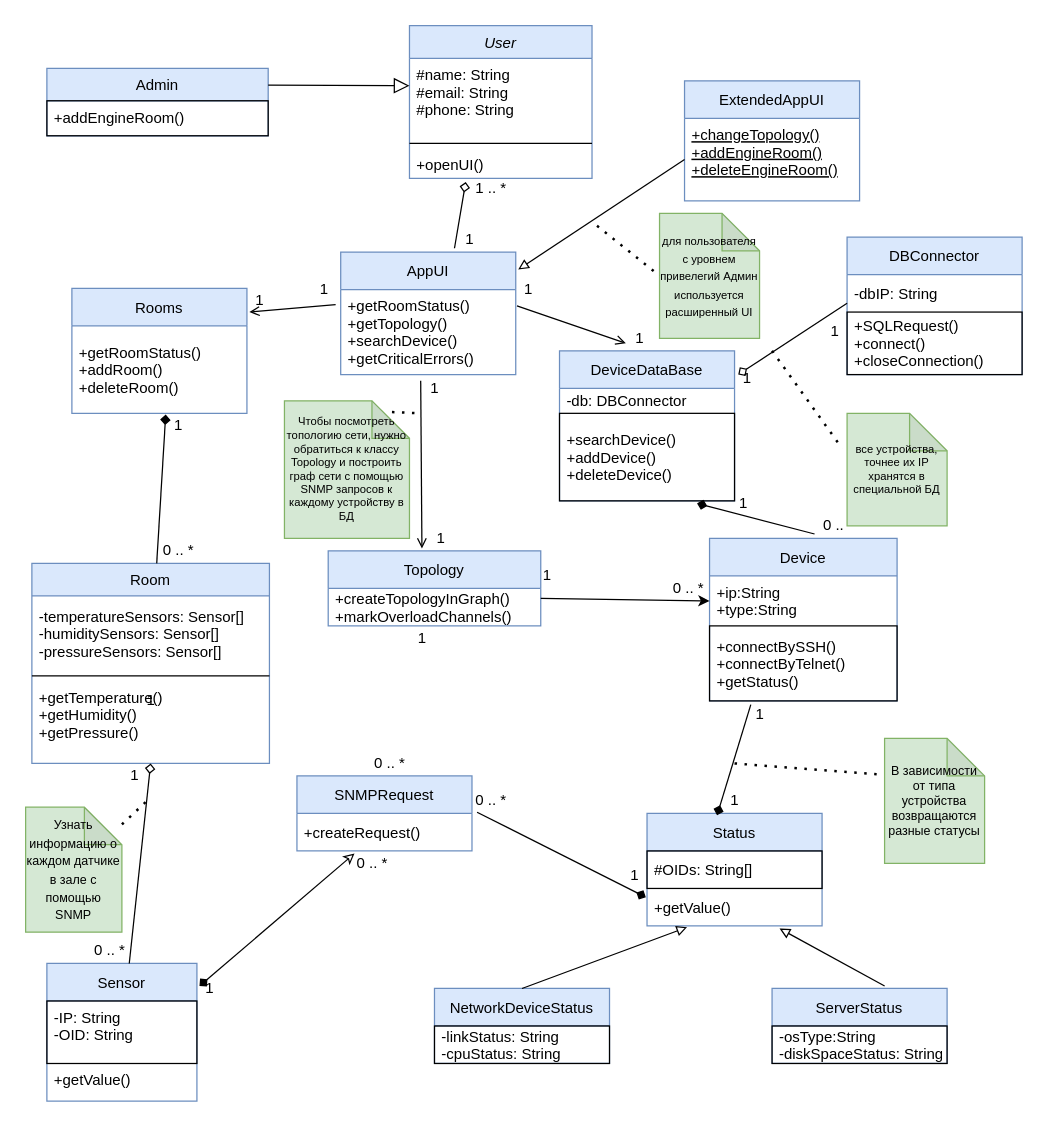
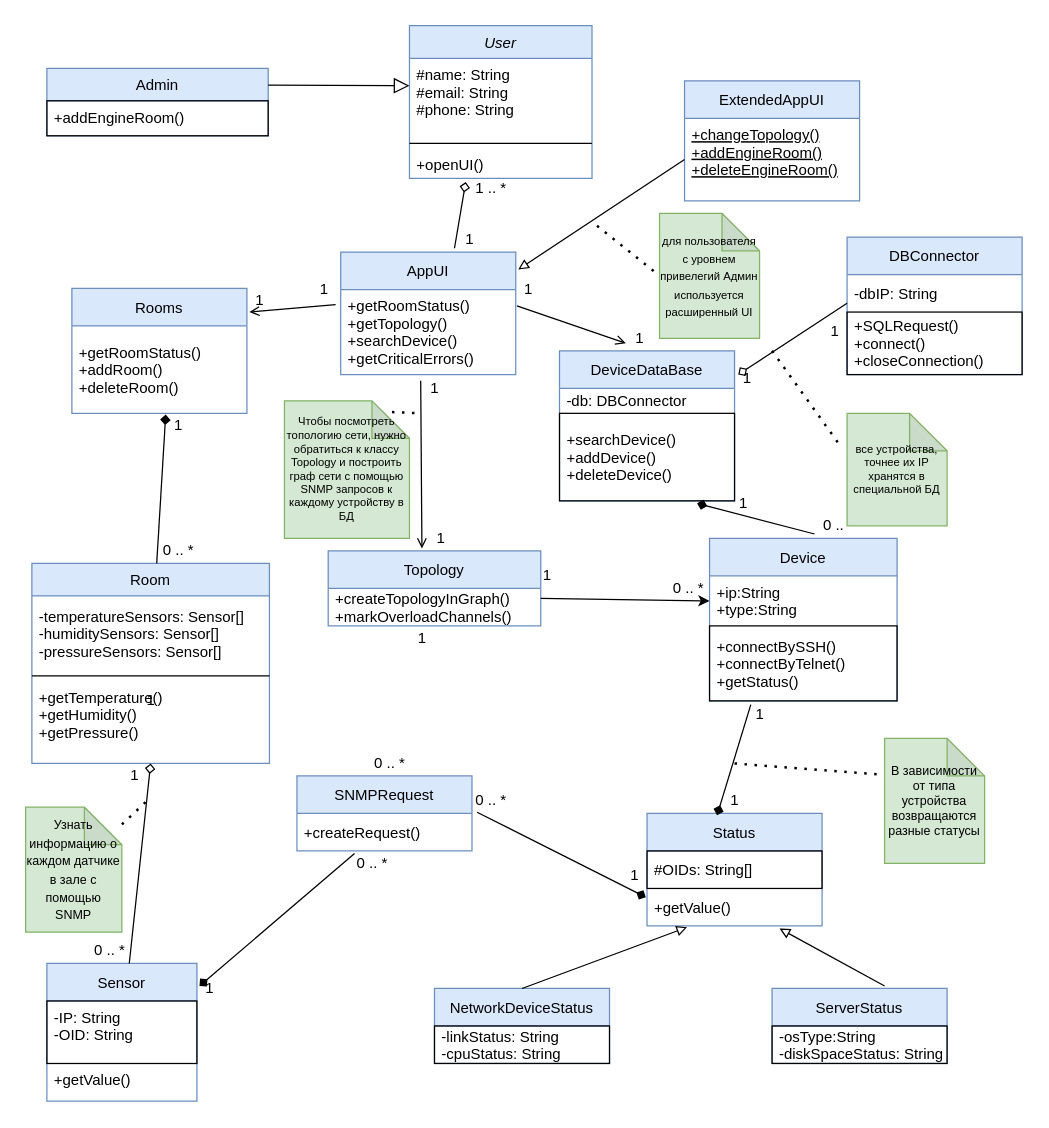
edge "+createRequest()" -- "Sensor": arrowhead classic -> none
